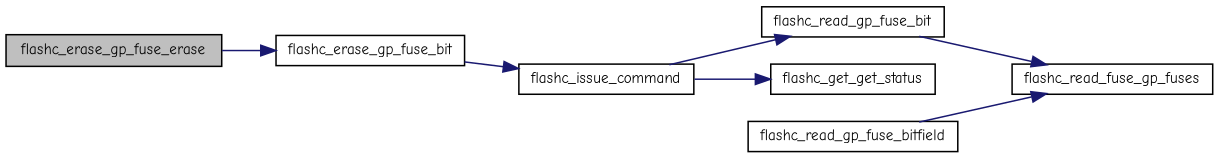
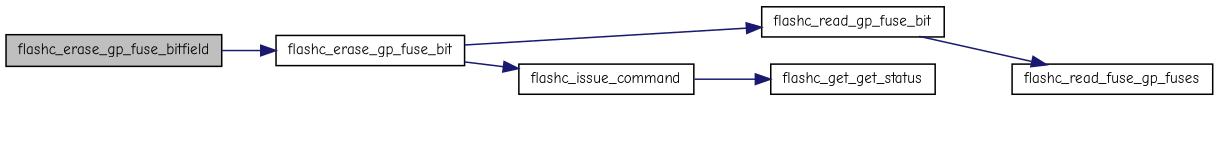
node "flashc_erase_gp_fuse_erase": label "flashc_erase_gp_fuse_erase" -> "flashc_erase_gp_fuse_bitfield"
edge "flashc_issue_command" -> "flashc_read_gp_fuse_bit": now "flashc_erase_gp_fuse_bit" -> "flashc_read_gp_fuse_bit"
node "flashc_read_gp_fuse_bitfield": removed
